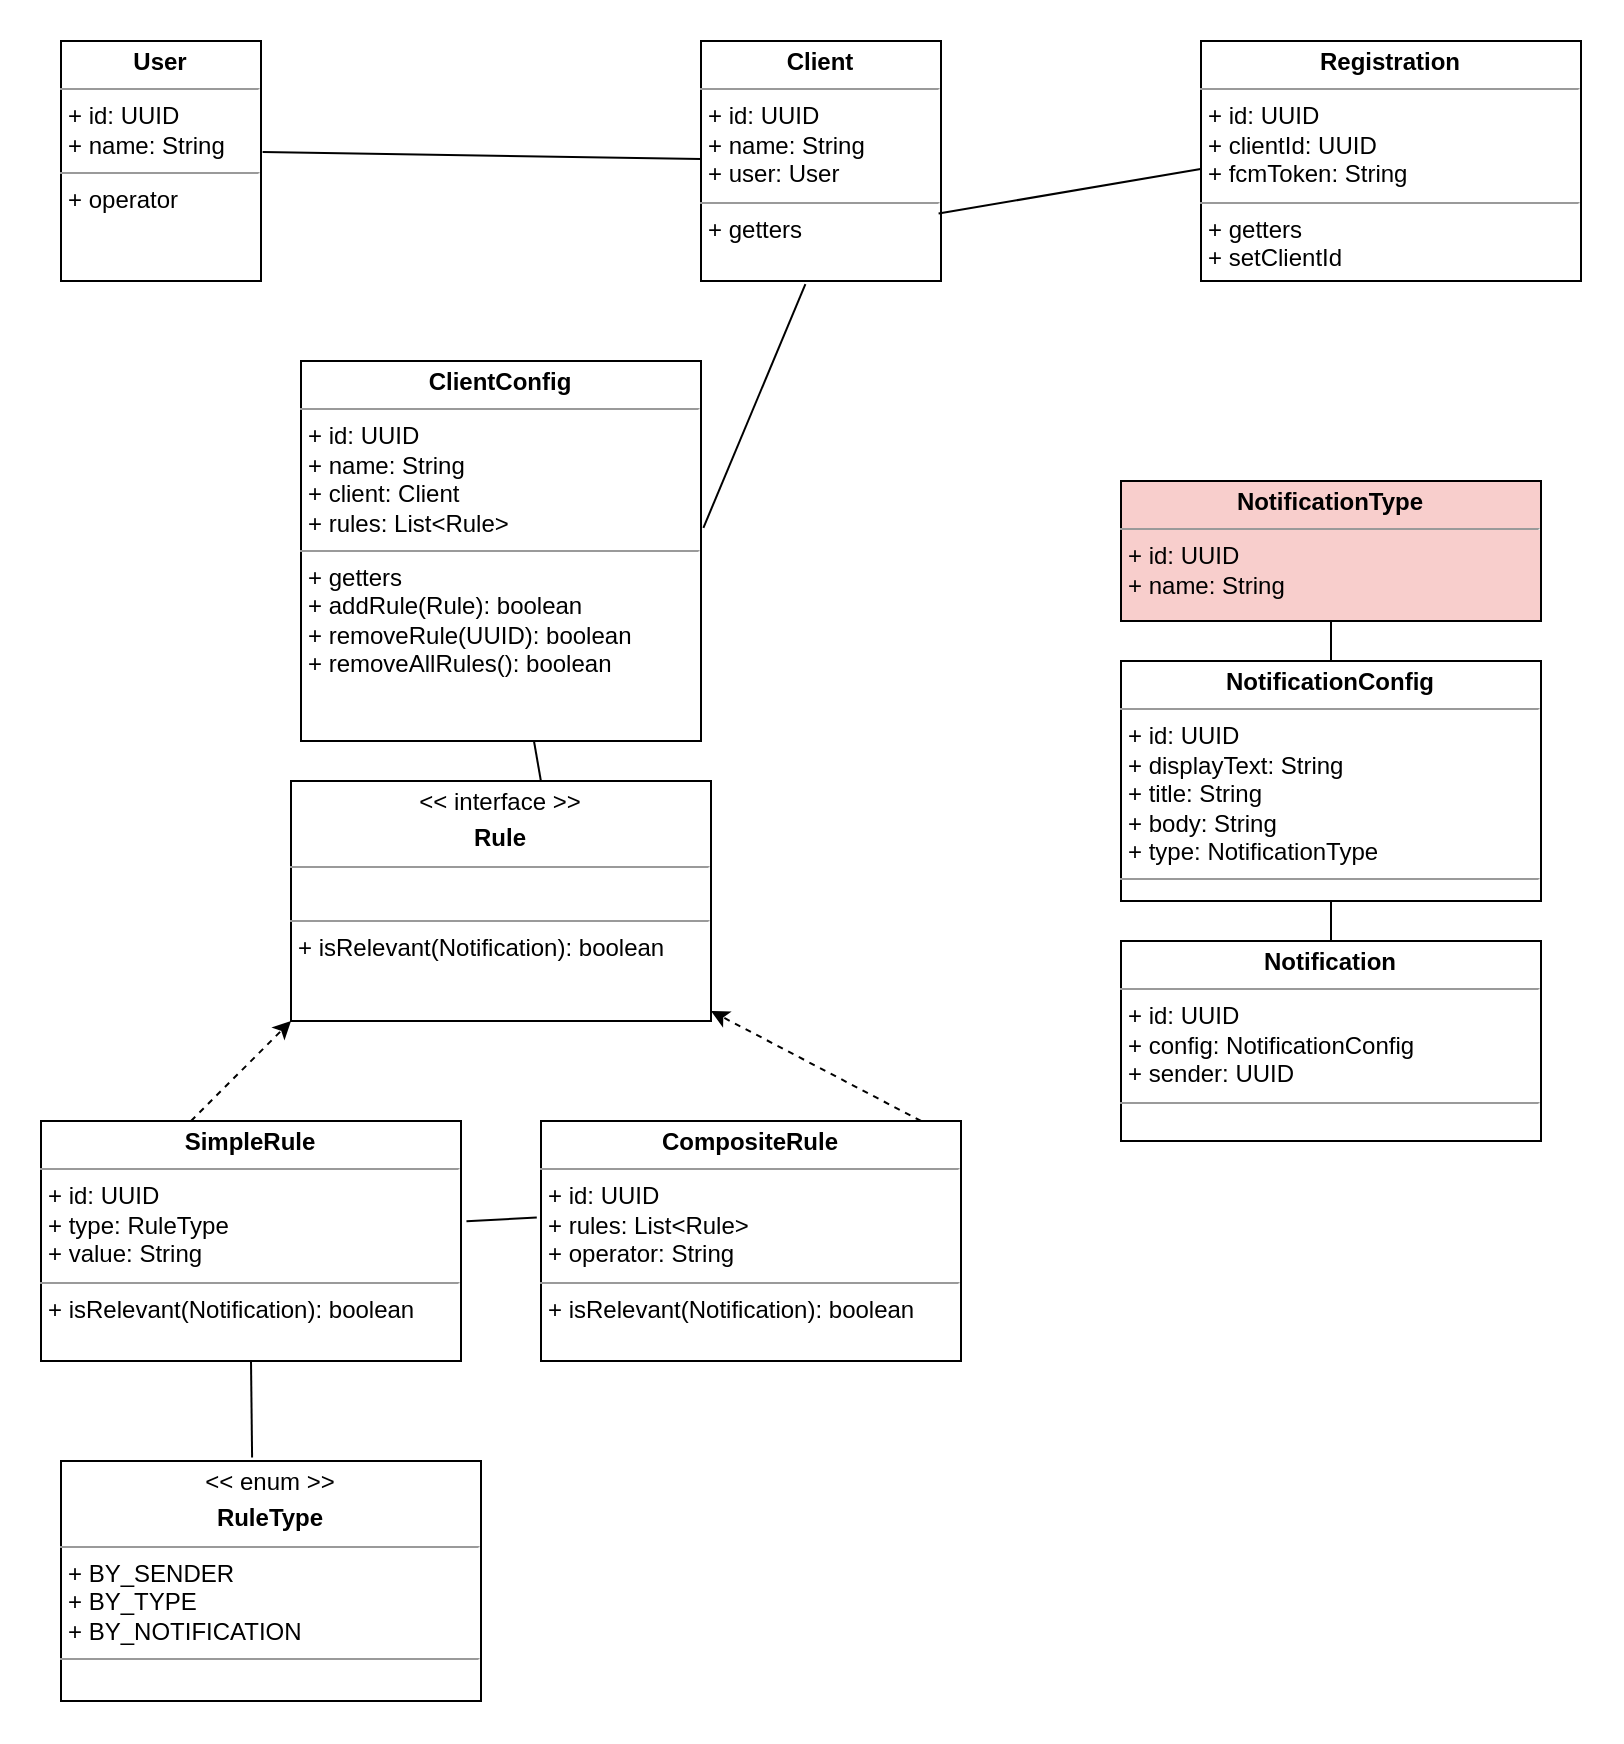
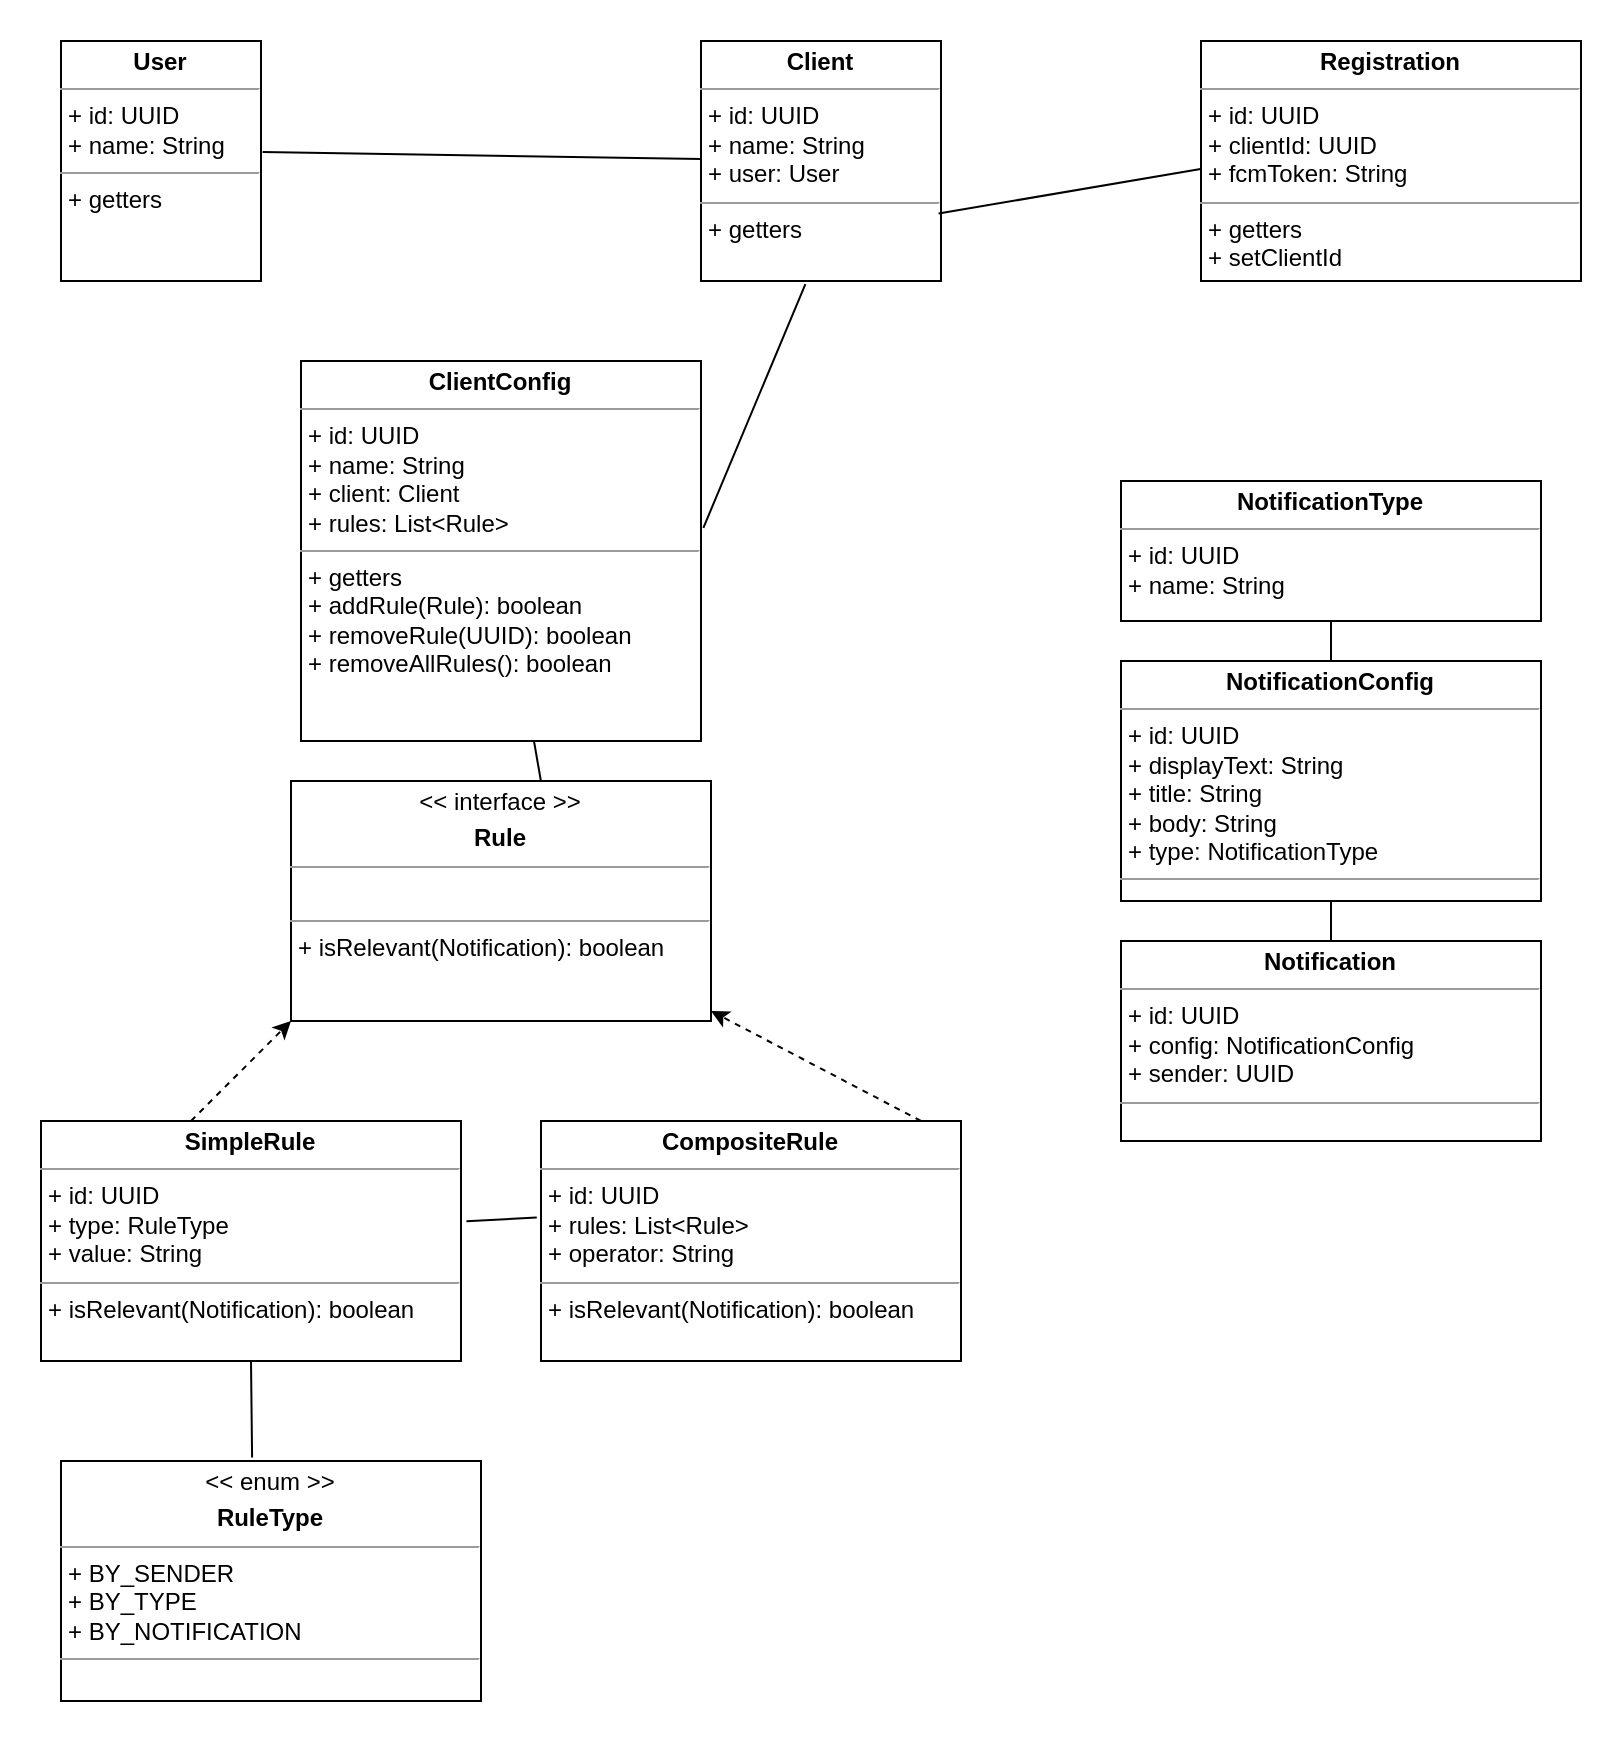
node "User + id: UUID + name: String + operator": label "User + id: UUID + name: String + operator" -> "User + id: UUID + name: String + getters"
node "NotificationType + id: UUID + name: String": fillcolor #f8cecc -> #ffffff
